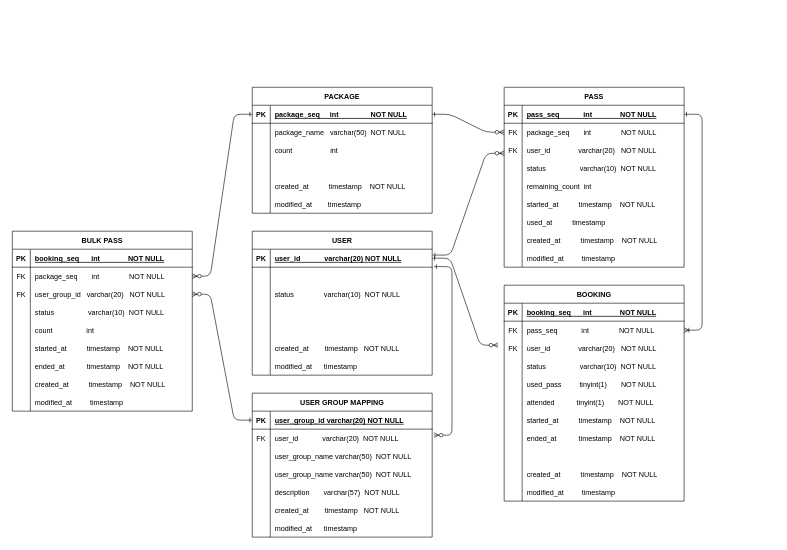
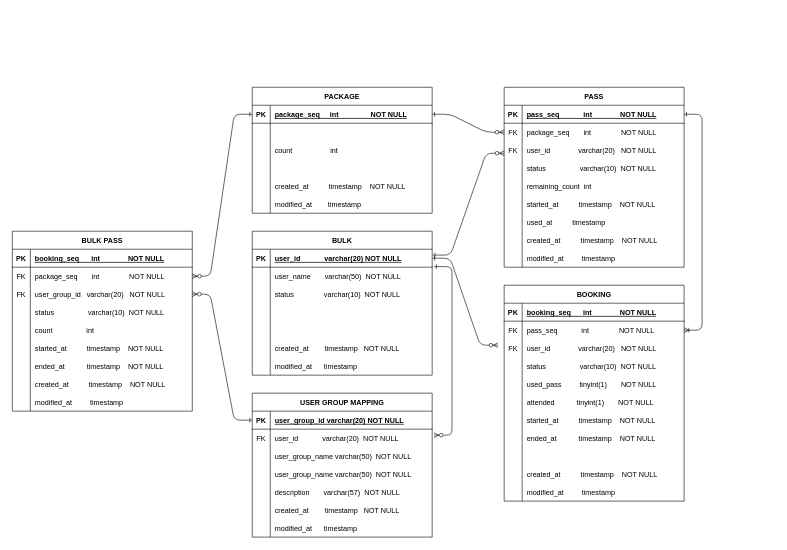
node "package_name varchar(50) NOT NULL": removed
node "USER": label "USER" -> "BULK"
node "user_name varchar(50) NOT NULL": added
